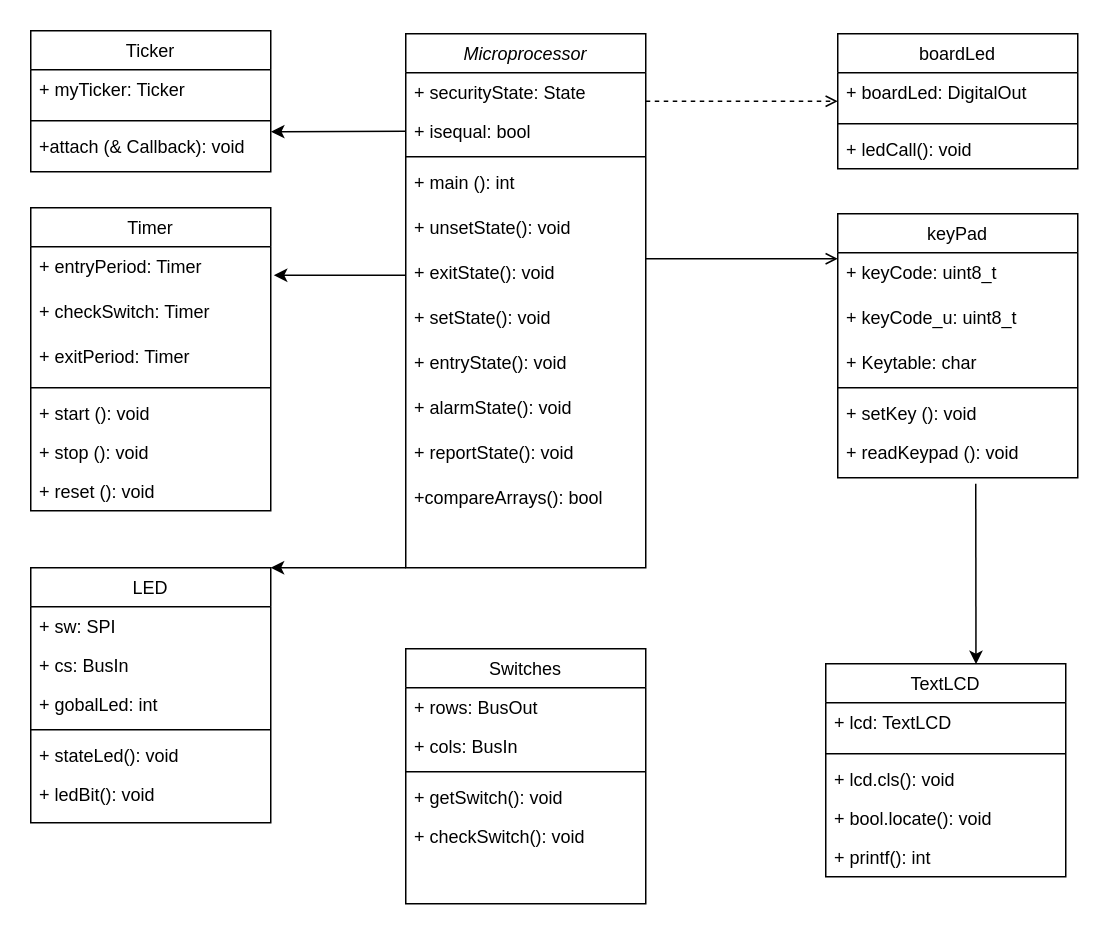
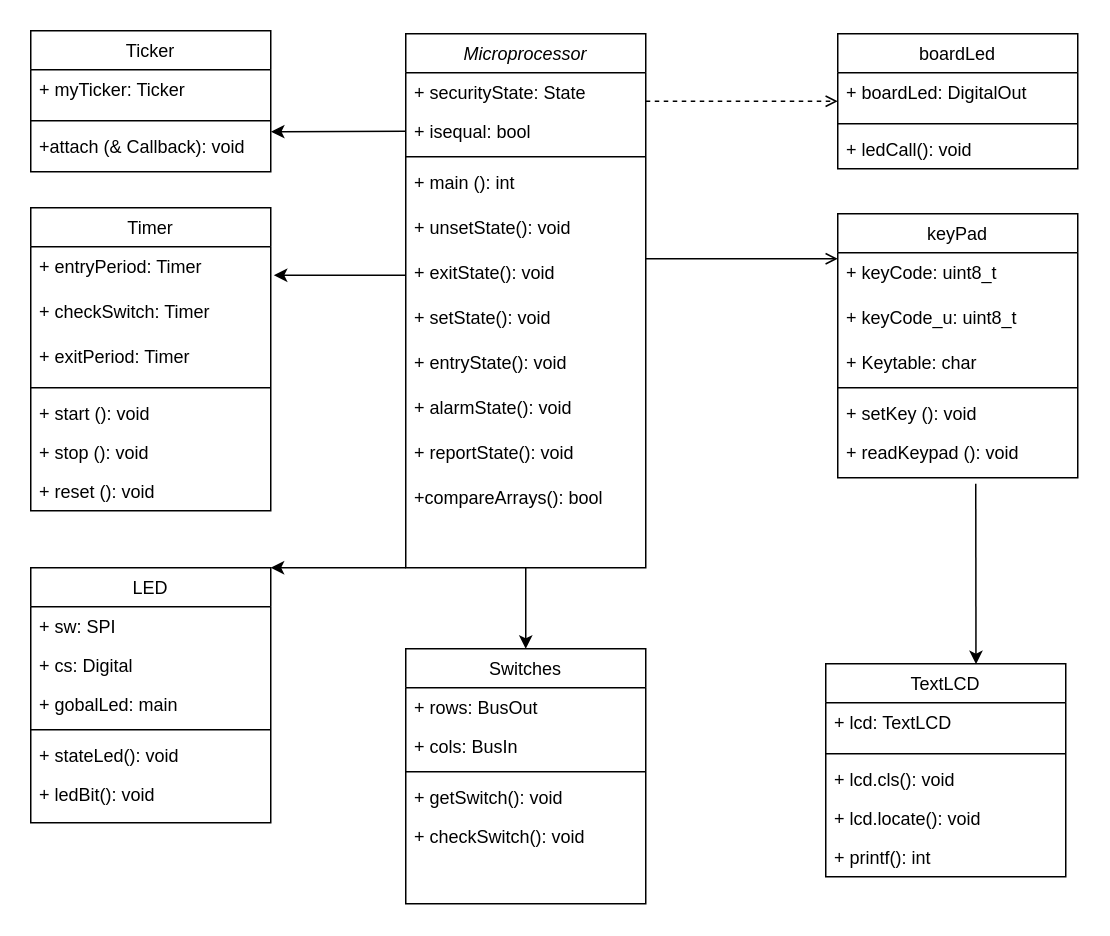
edge "Microprocessor" -> "Switches": added
node "+ cs: BusIn": label "+ cs: BusIn" -> "+ cs: Digital"
node "+ gobalLed: int": label "+ gobalLed: int" -> "+ gobalLed: main"
node "+ bool.locate(): void": label "+ bool.locate(): void" -> "+ lcd.locate(): void"
